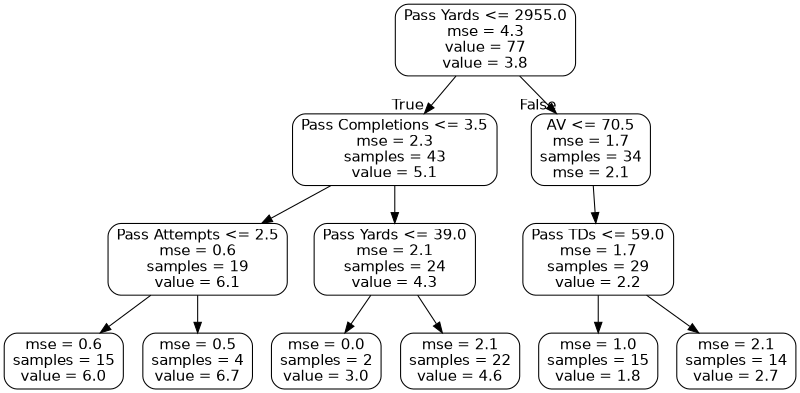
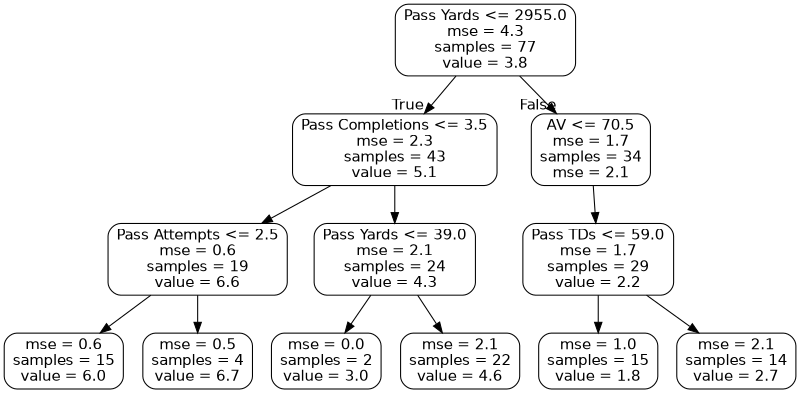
node "Pass Yards <= 2955.0 mse = 4.3 value = 77 value = 3.8": label "Pass Yards <= 2955.0 mse = 4.3 value = 77 value = 3.8" -> "Pass Yards <= 2955.0 mse = 4.3 samples = 77 value = 3.8"
node "Pass Attempts <= 2.5 mse = 0.6 samples = 19 value = 6.1": label "Pass Attempts <= 2.5 mse = 0.6 samples = 19 value = 6.1" -> "Pass Attempts <= 2.5 mse = 0.6 samples = 19 value = 6.6"
